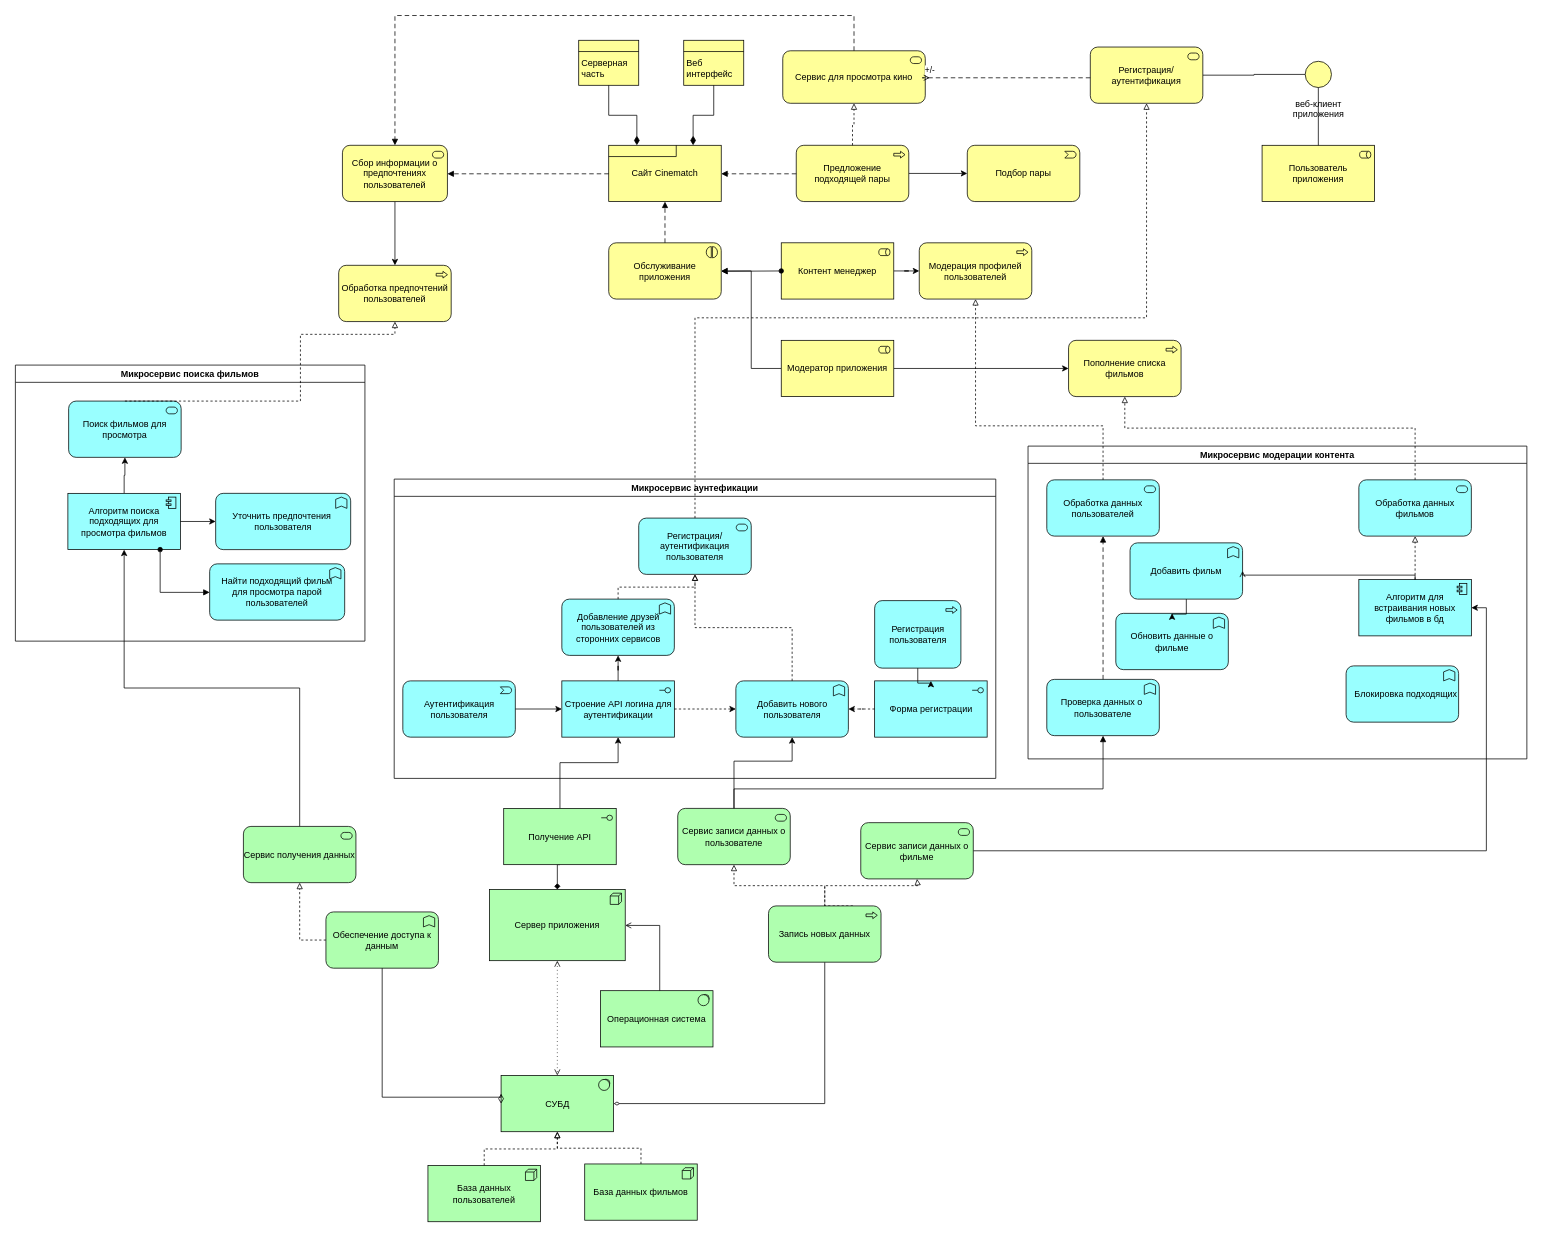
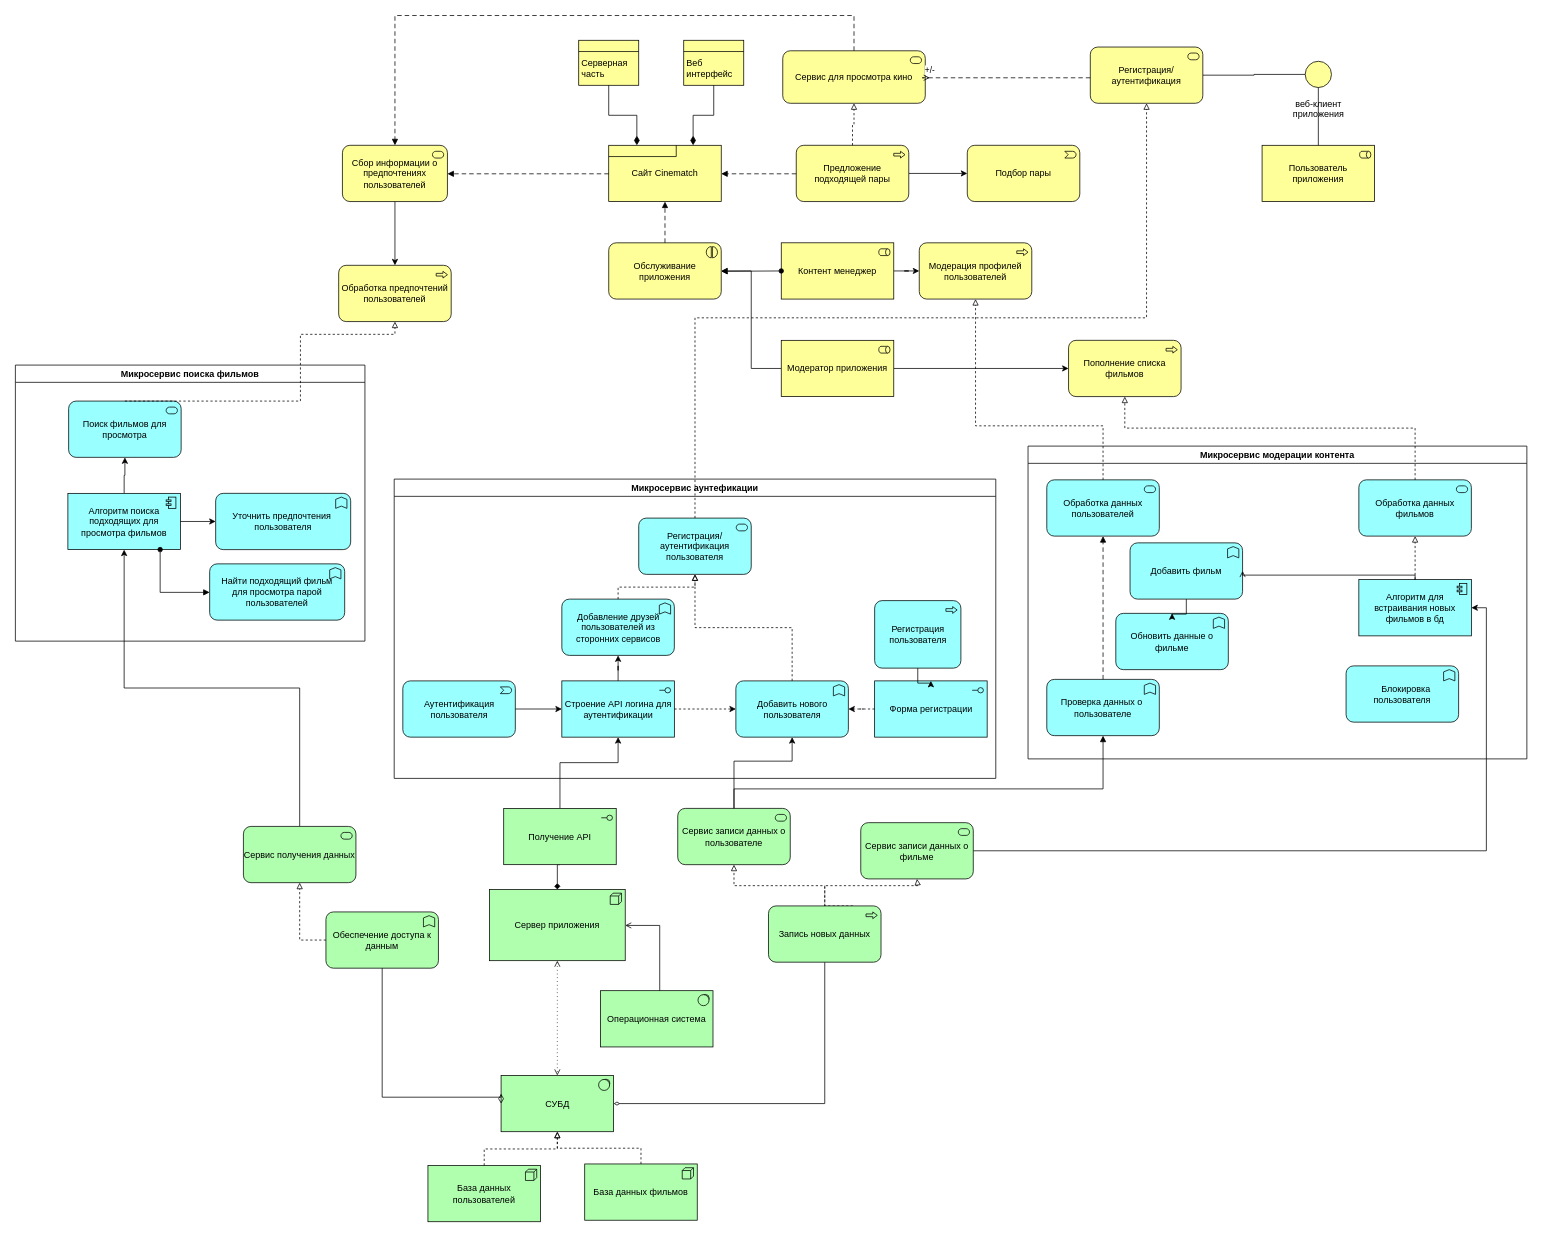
node "Блокировка подходящих": label "Блокировка подходящих" -> "Блокировка пользователя"
